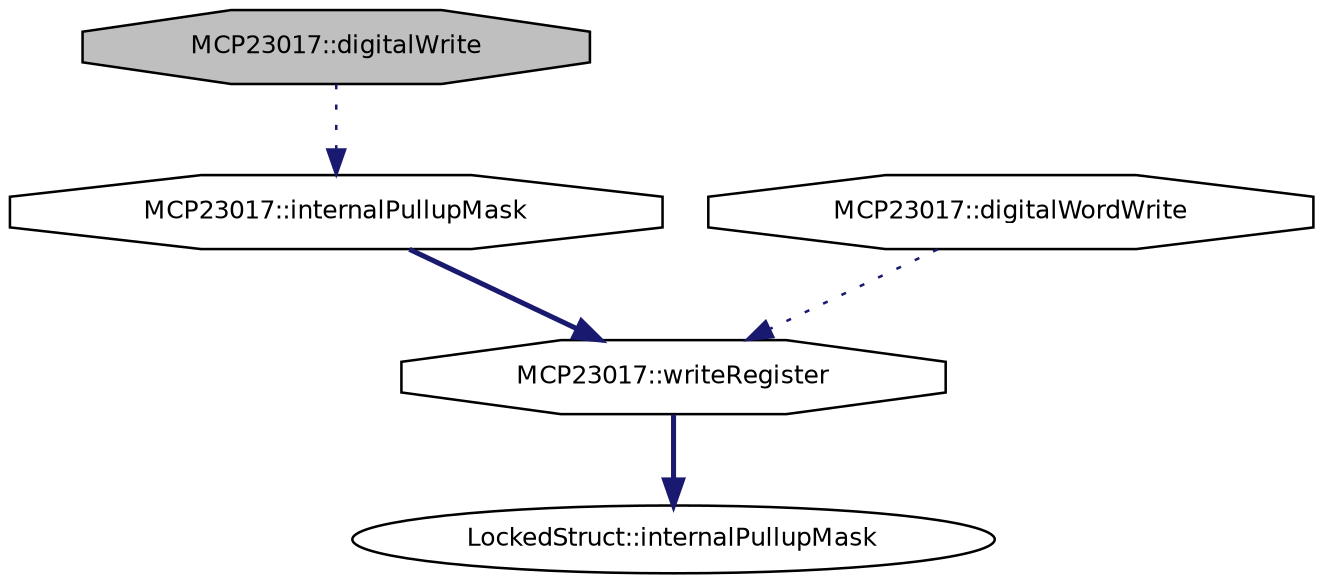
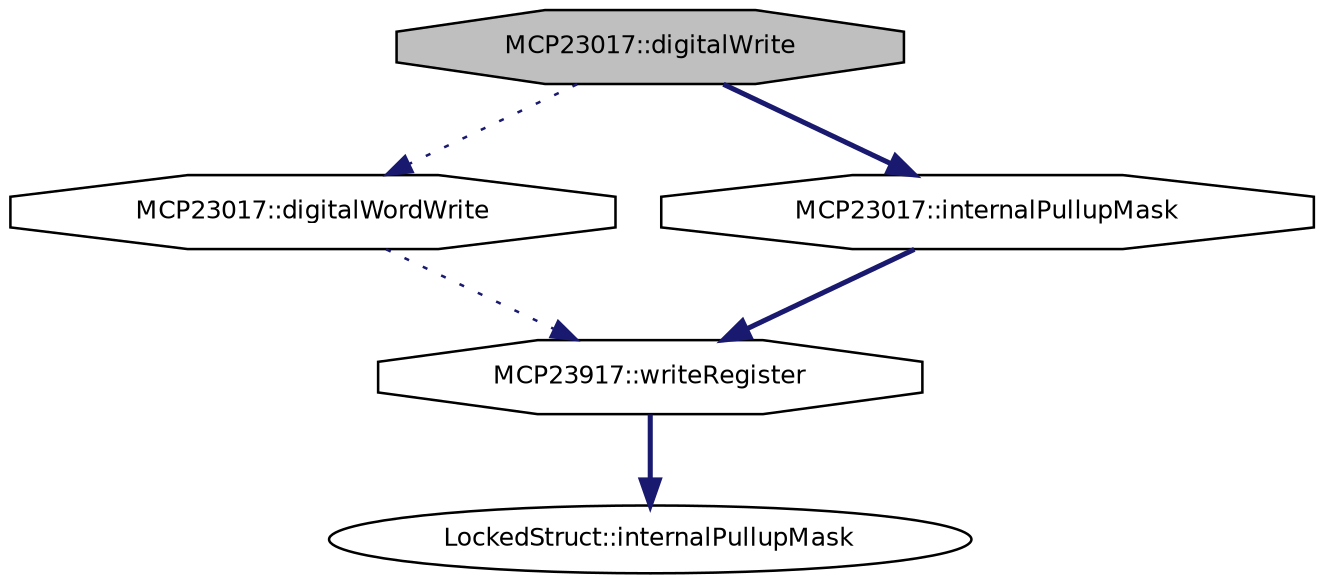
edge "MCP23017::digitalWrite" -> "MCP23017::internalPullupMask": style dotted -> bold
edge "MCP23017::digitalWrite" -> "MCP23017::digitalWordWrite": added
node "MCP23017::writeRegister": label "MCP23017::writeRegister" -> "MCP23917::writeRegister"
